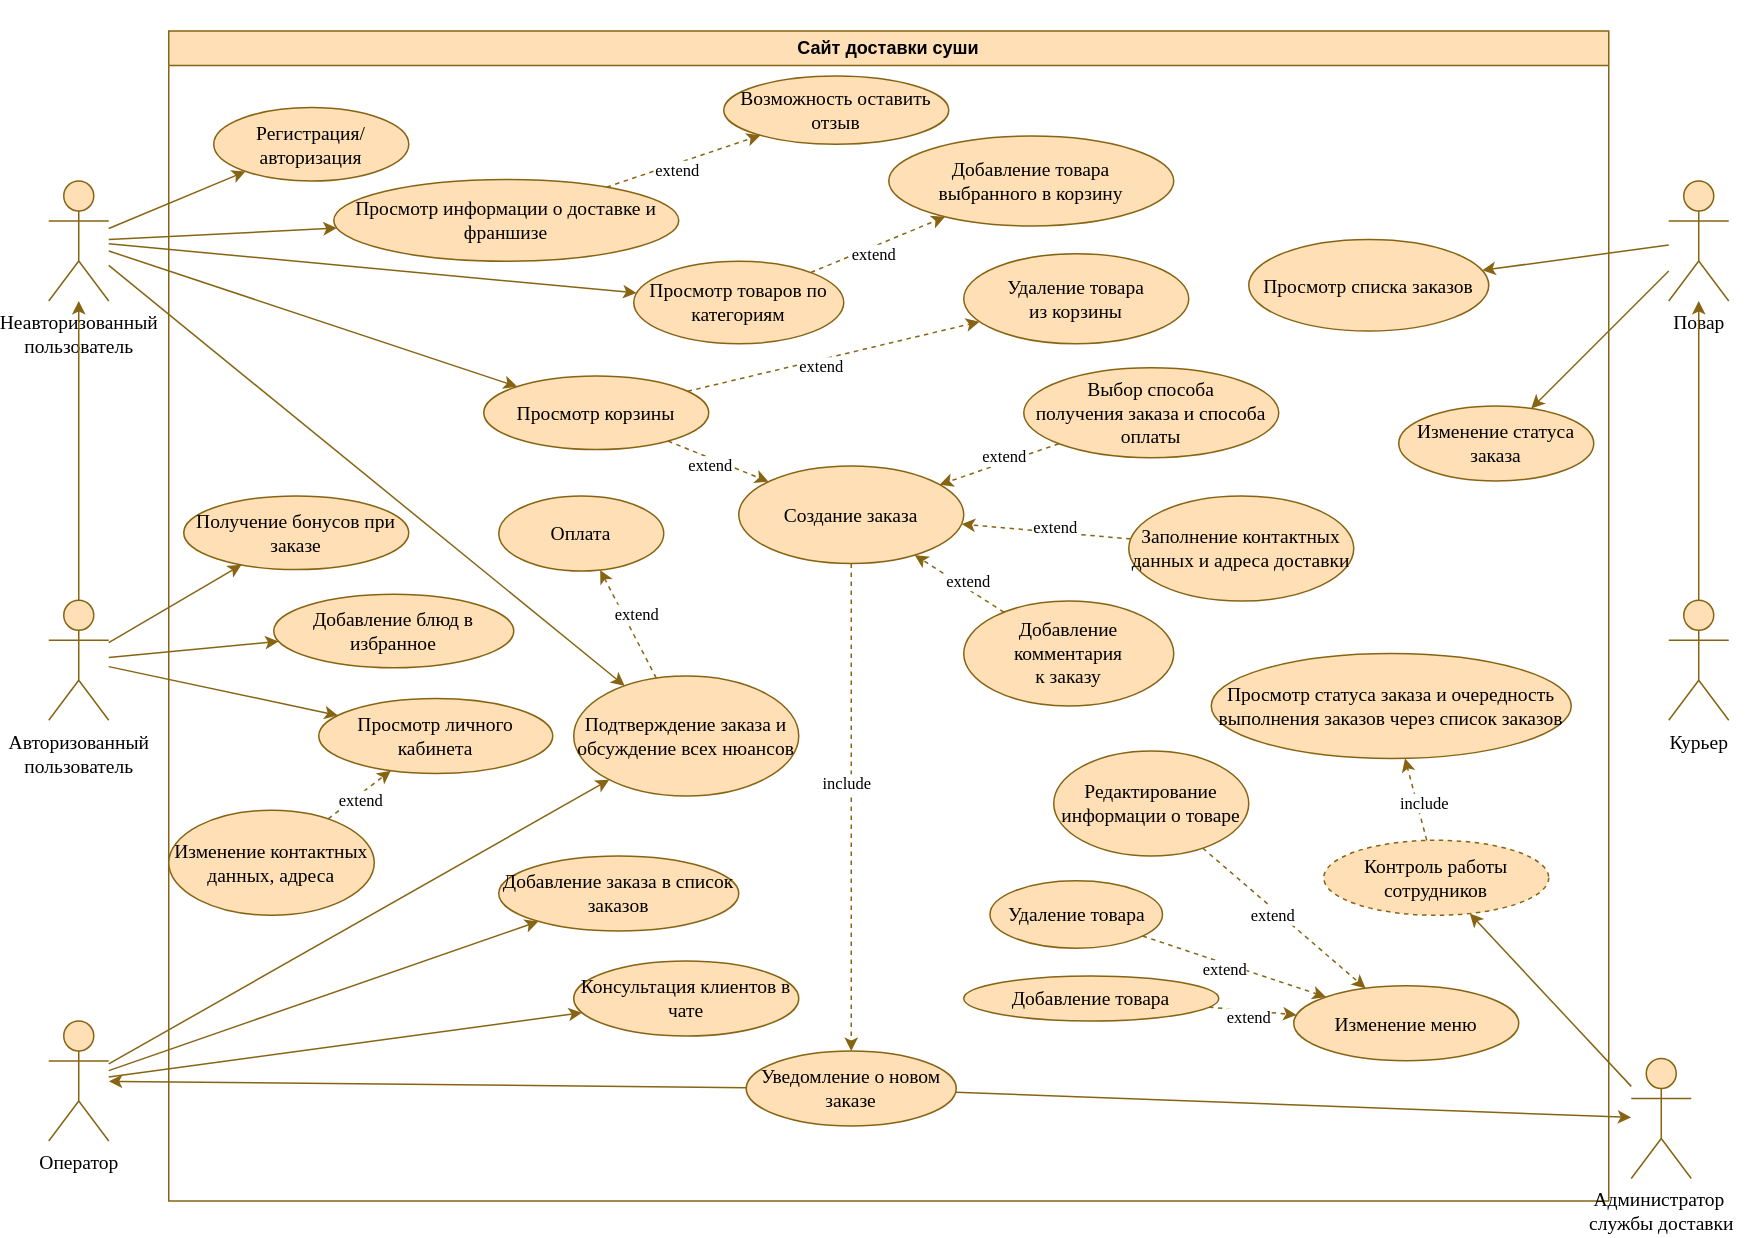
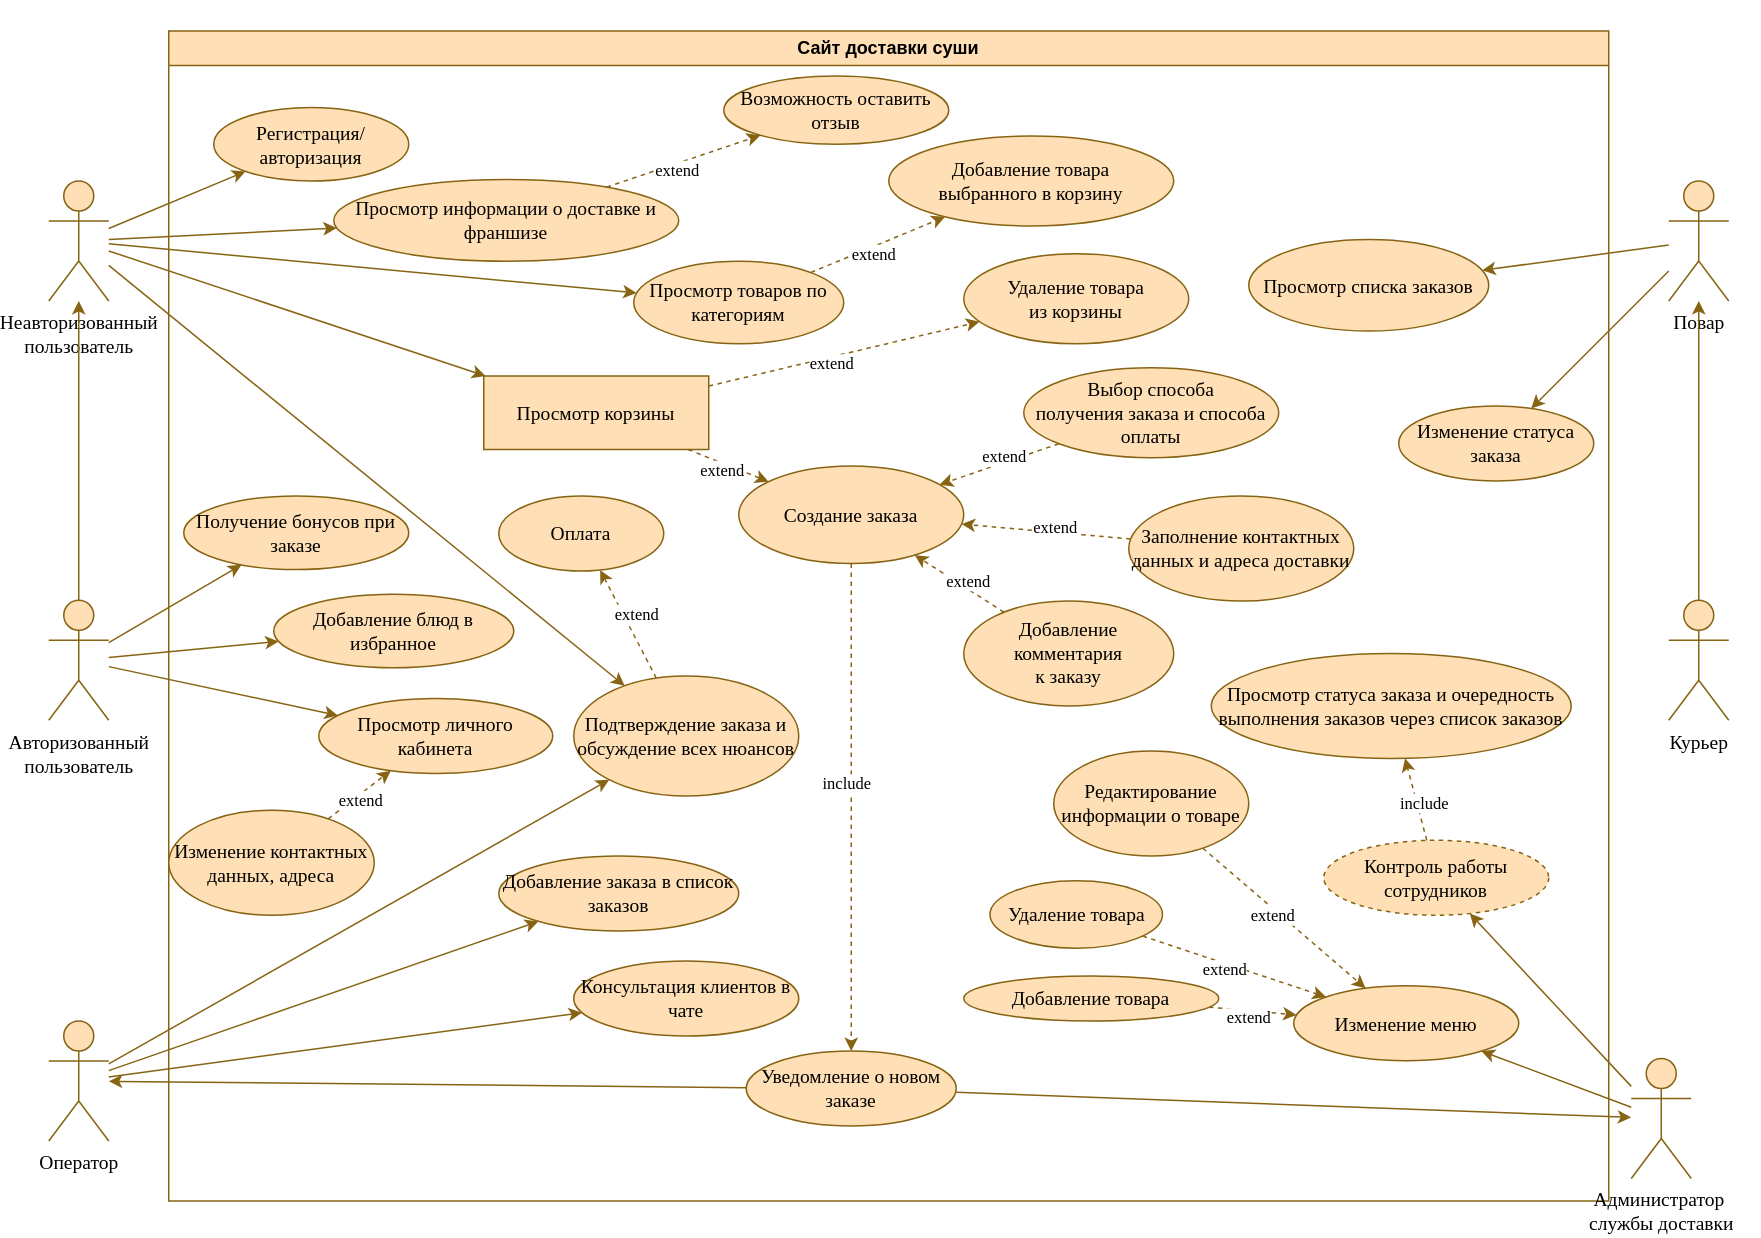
node "Просмотр корзины": shape ellipse -> rectangle
edge "Администратор службы доставки" -> "Изменение меню": added
